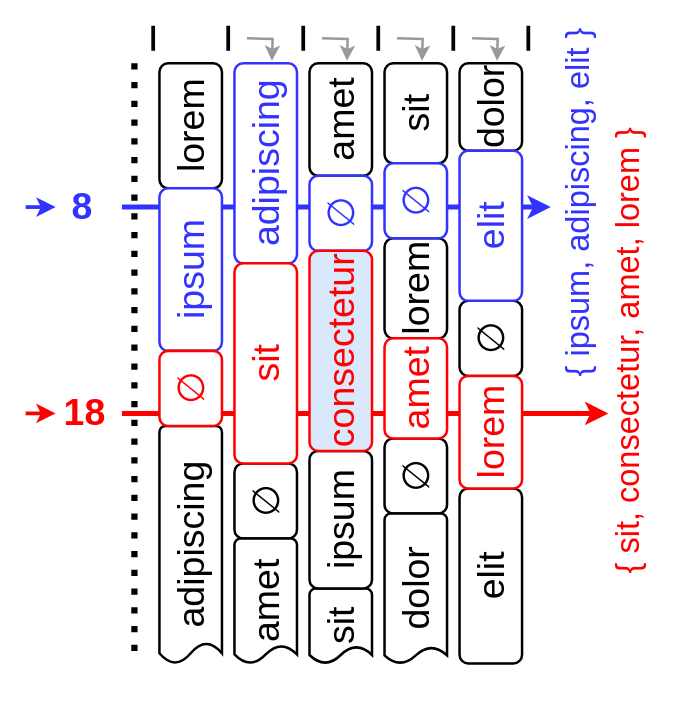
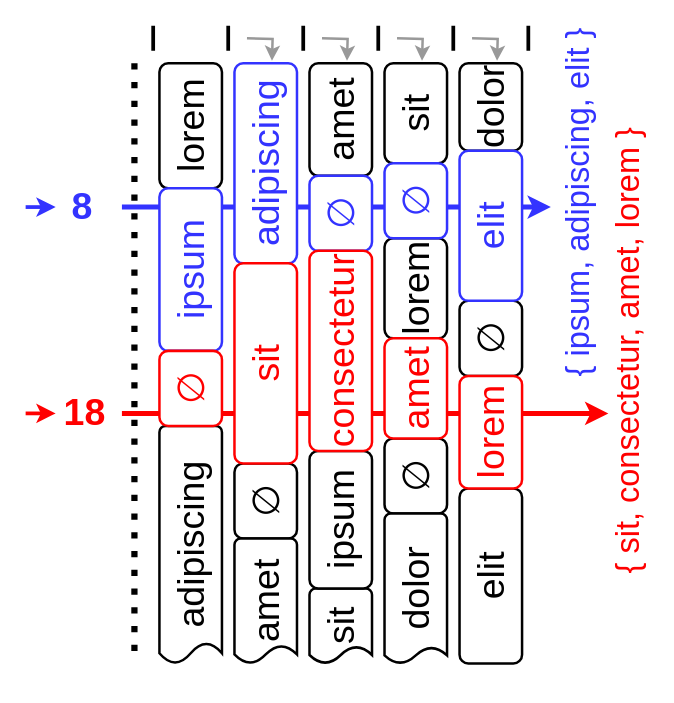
node "consectetur": fillcolor #dae8fc -> #ffffff
